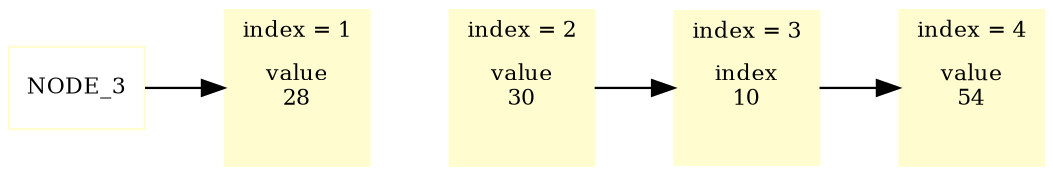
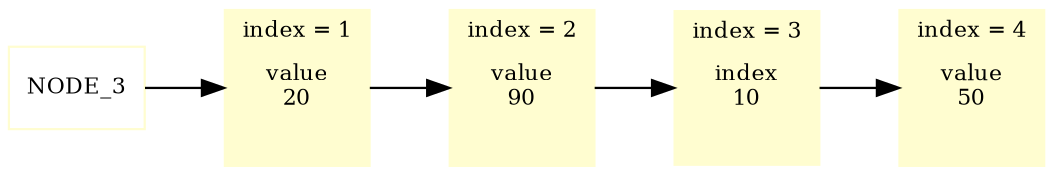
edge "index = 1" -> "index = 2": added
node "index = 1": text "28" -> "20"
node "index = 2": text "30" -> "90"
node "index = 4": text "54" -> "50"
